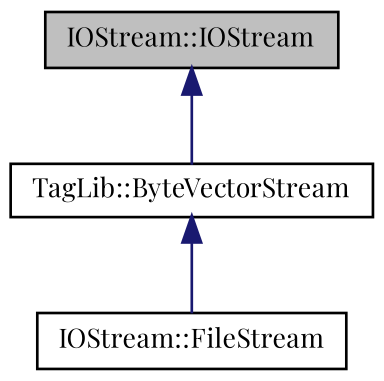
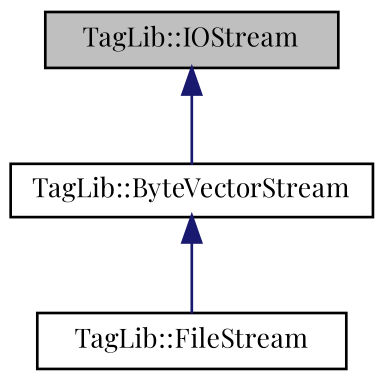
node "IOStream::IOStream": label "IOStream::IOStream" -> "TagLib::IOStream"
node "IOStream::FileStream": label "IOStream::FileStream" -> "TagLib::FileStream"
